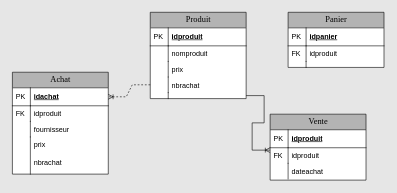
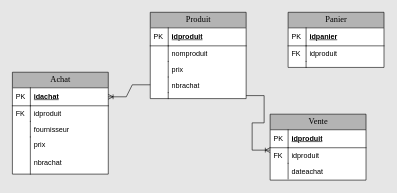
edge "nbrachat" -> "idachat": style dashed -> solid
